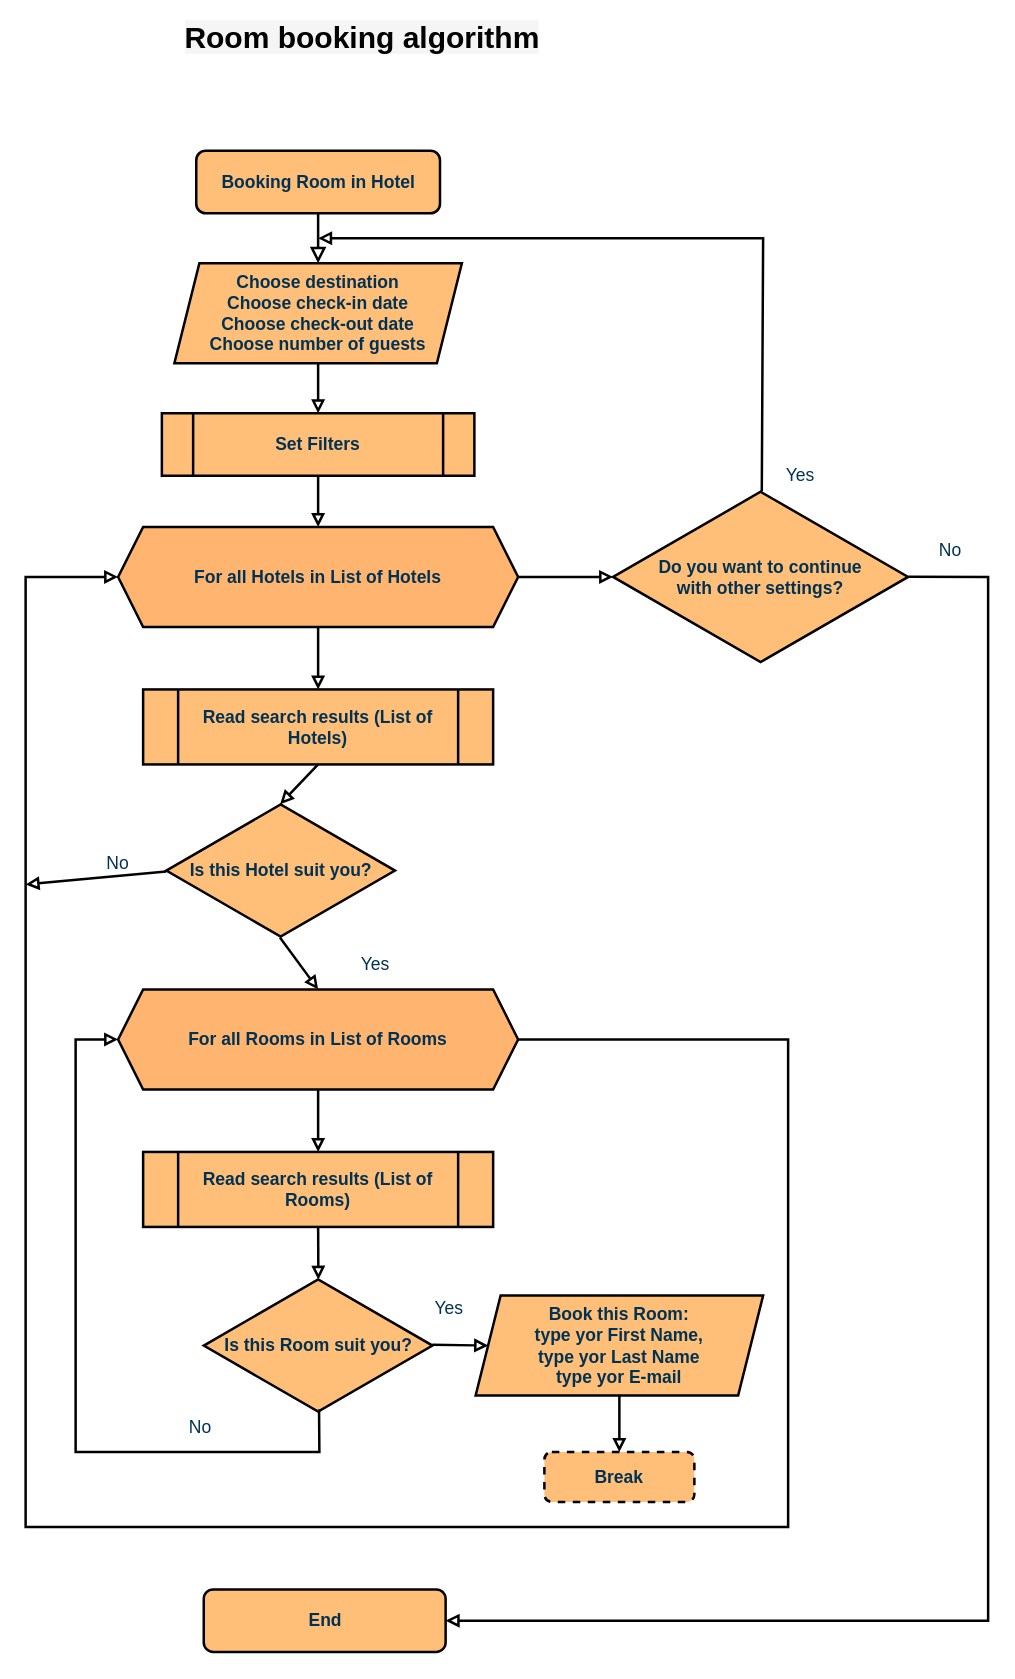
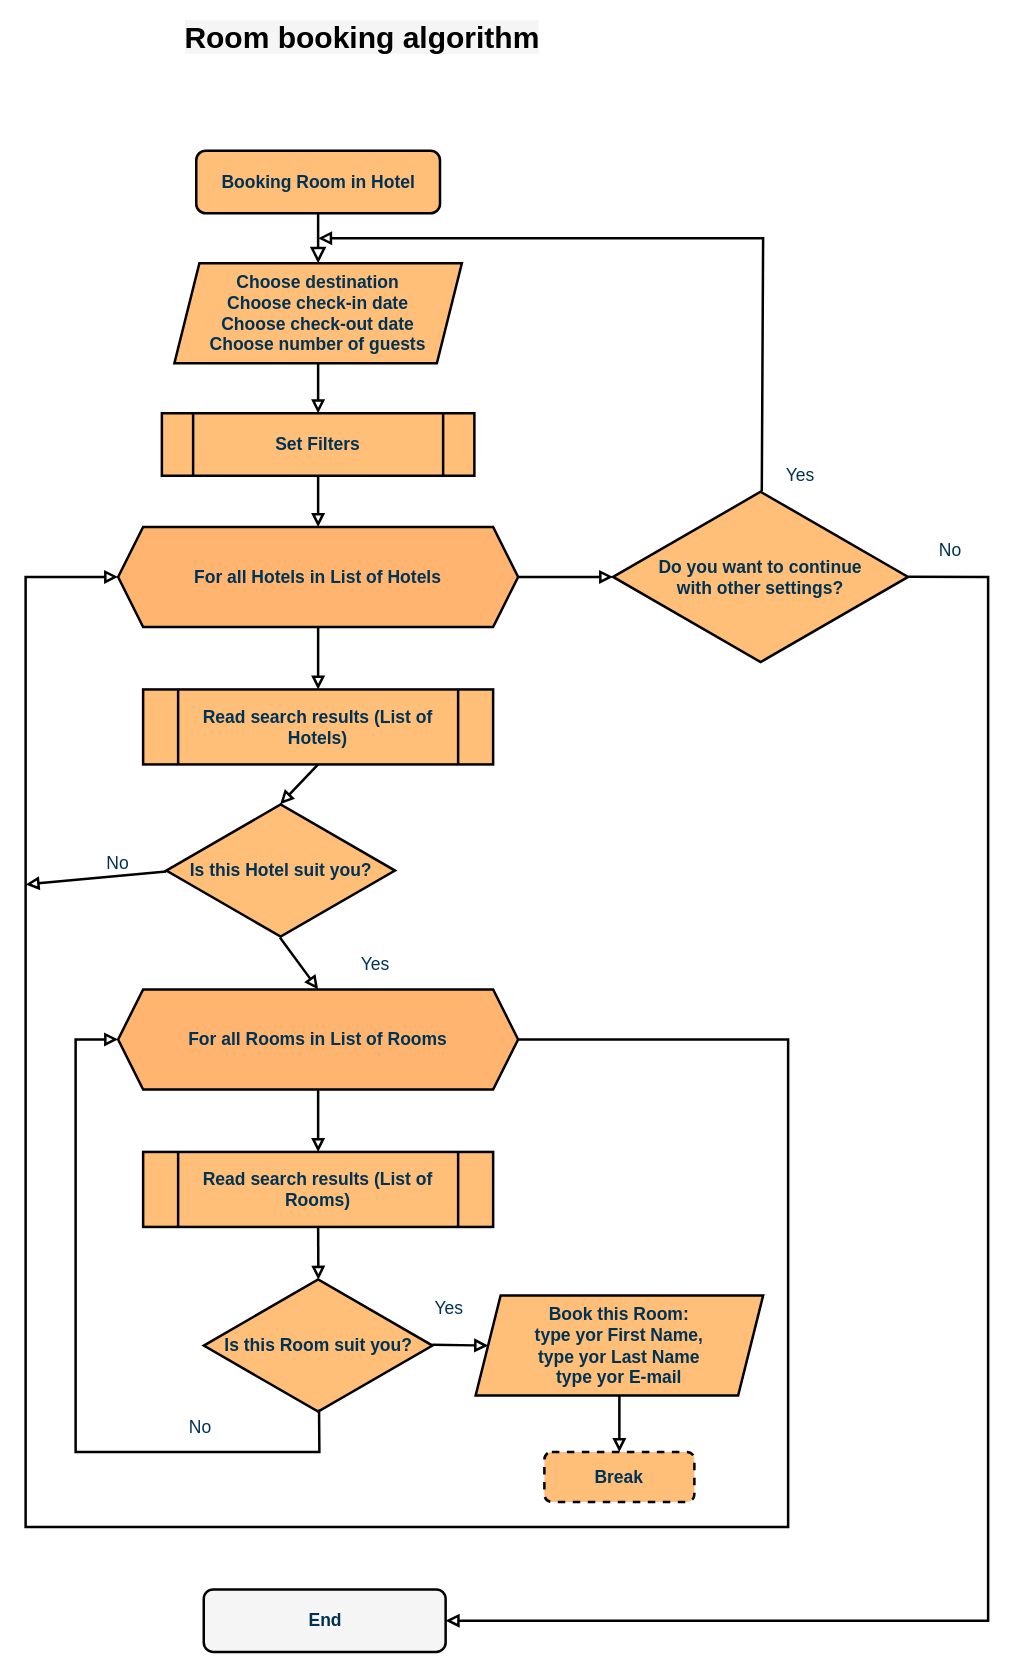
node "End": fillcolor #ffbf78 -> #f5f5f5
